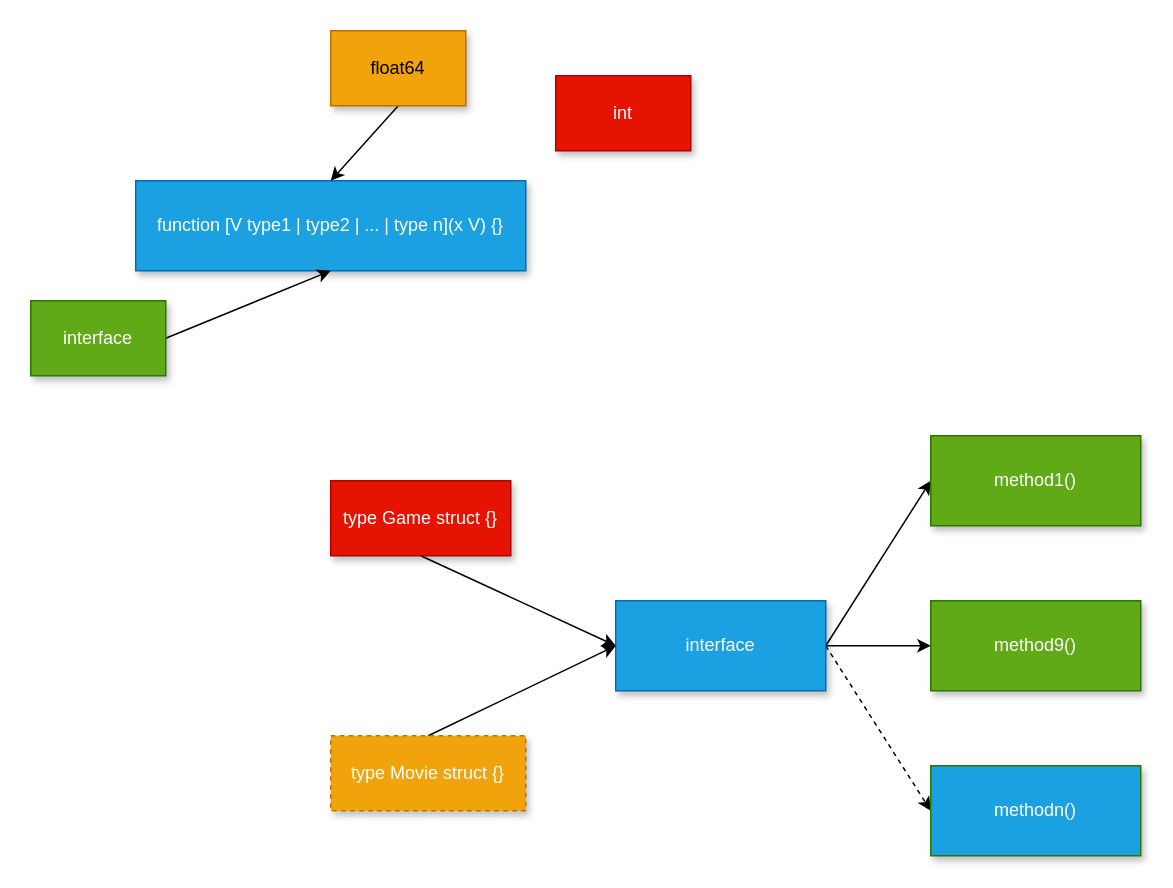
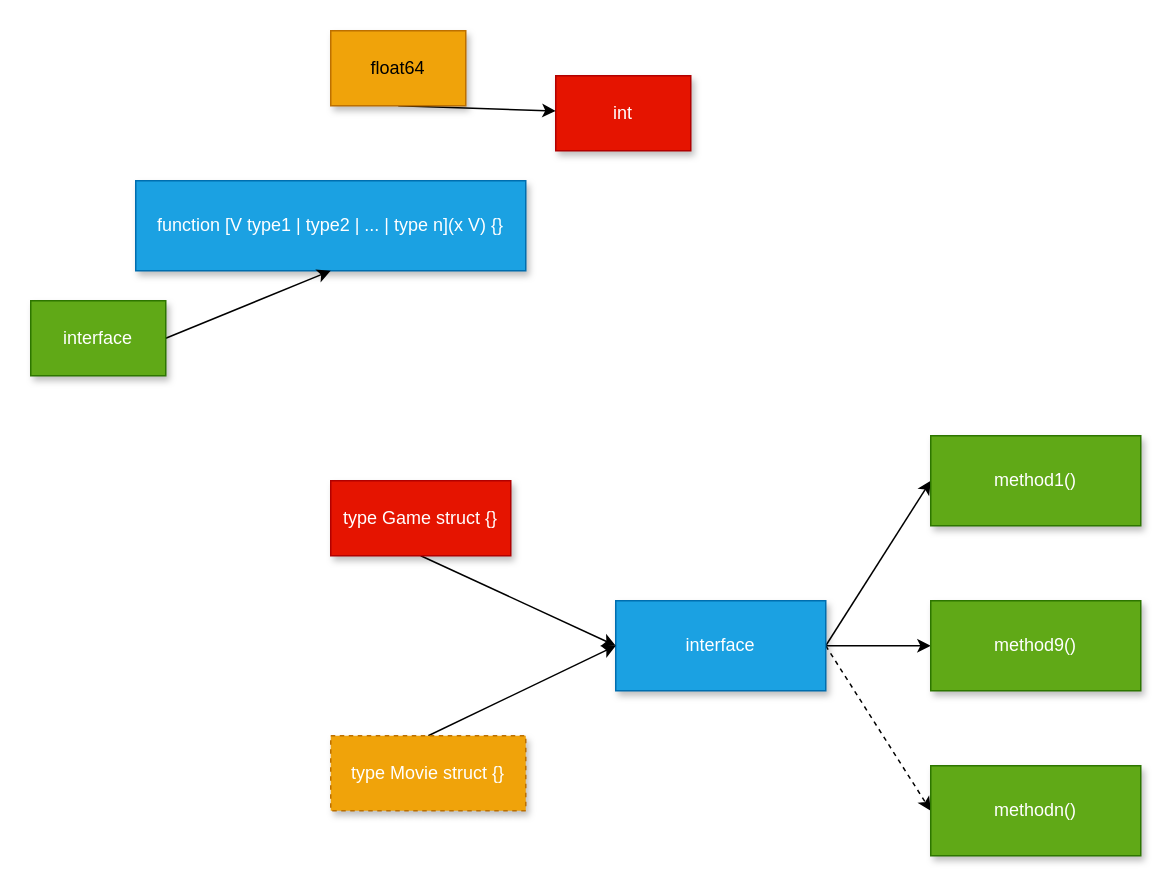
edge "float64" -> "function [V type1 | type2 | ... | type n](x V) {}": now "float64" -> "int"
node "methodn()": fillcolor #1ba1e2 -> #60a917
